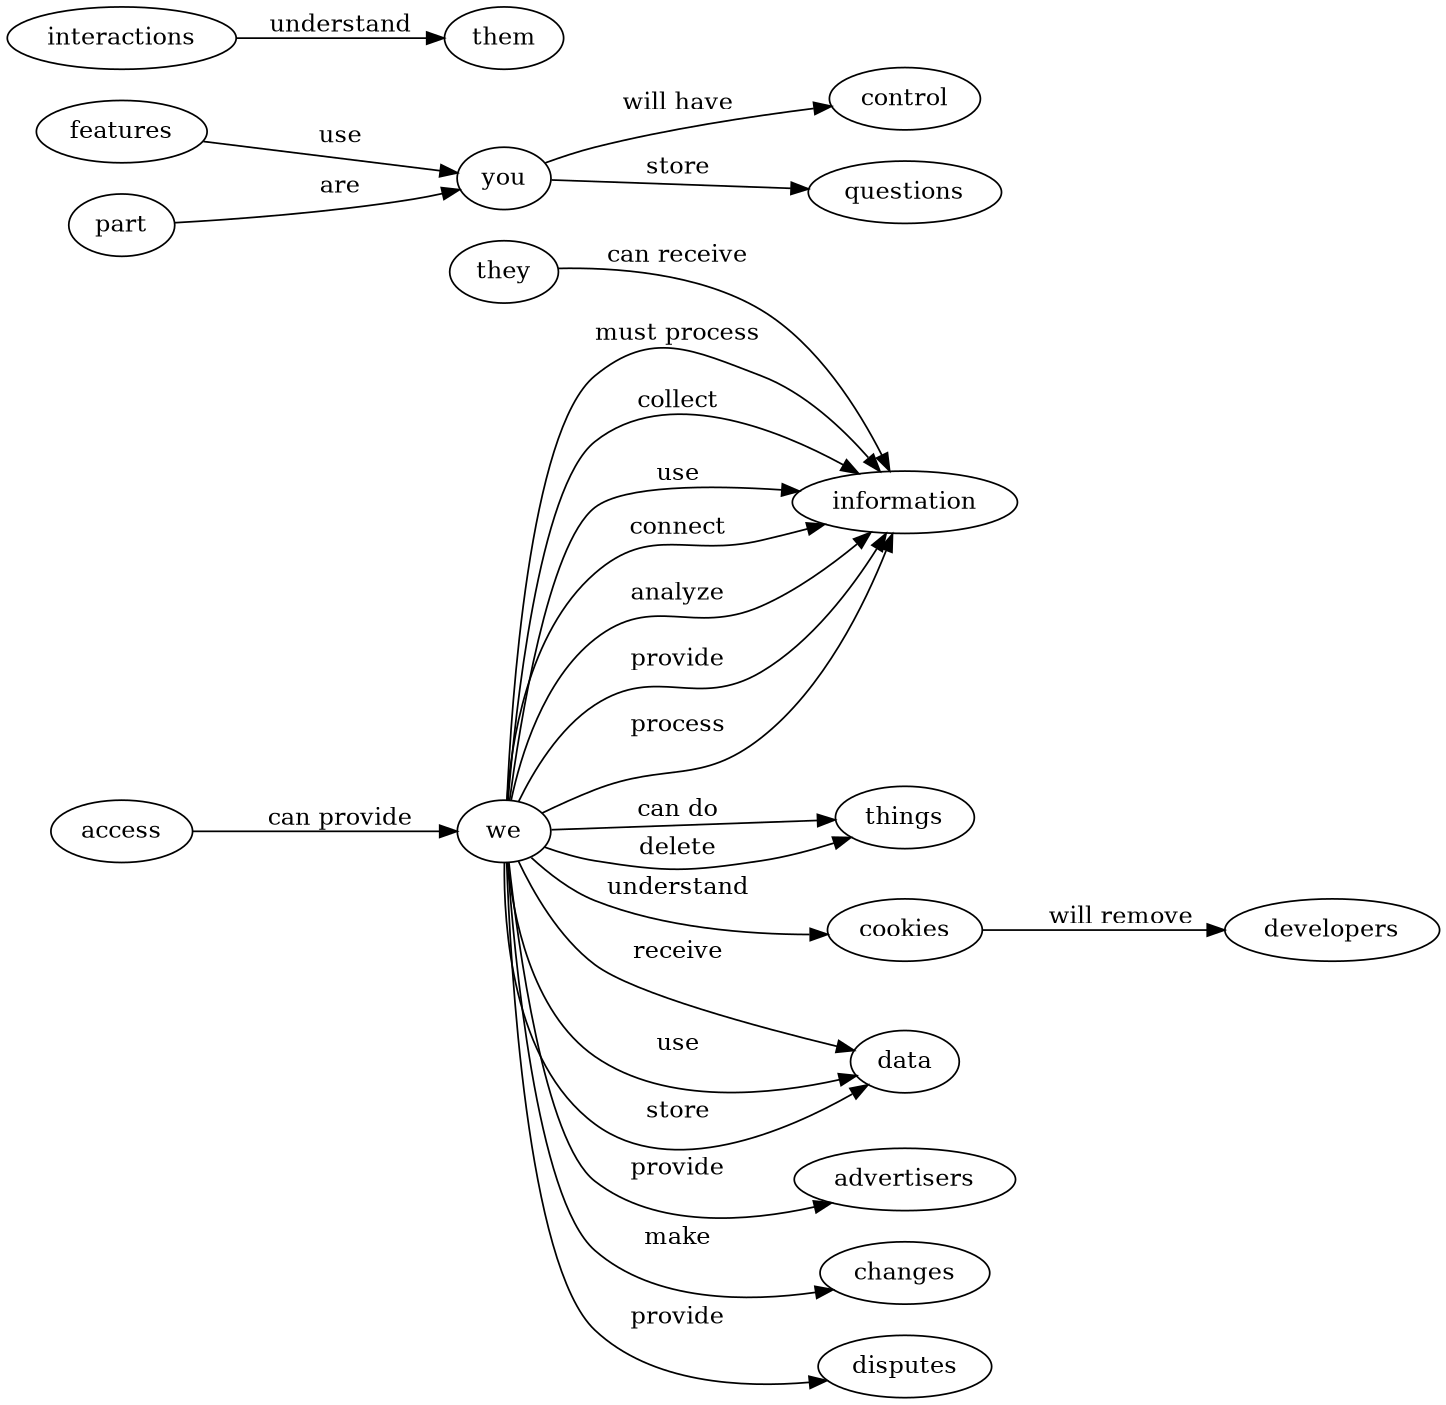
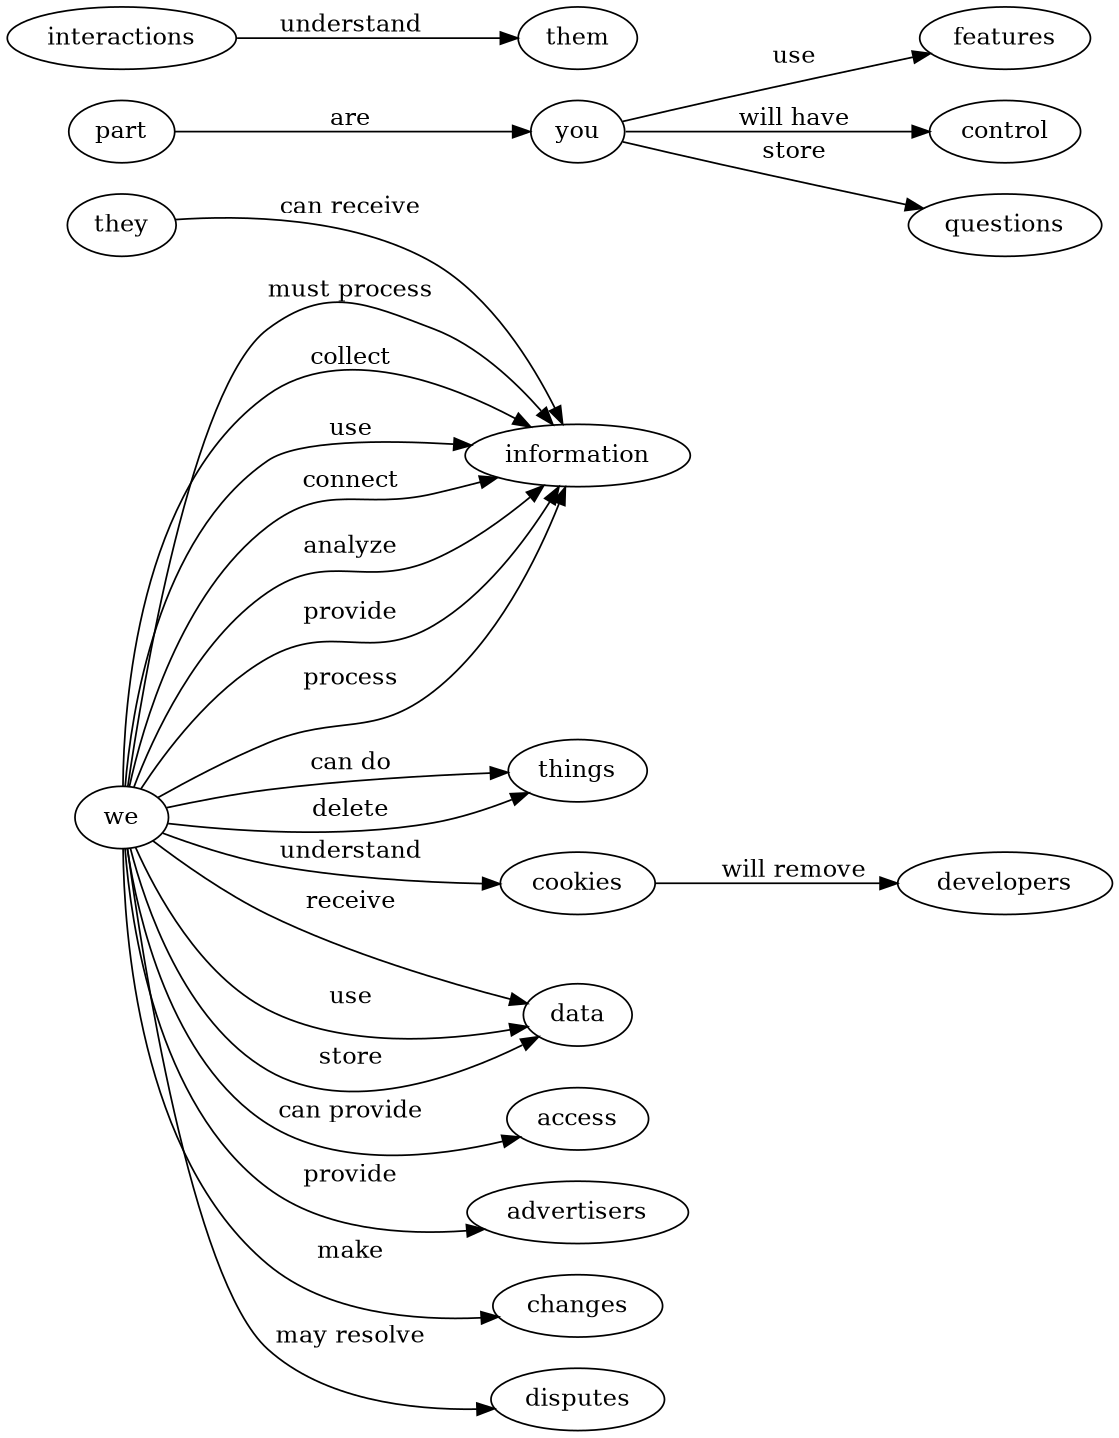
edge "features" -> "you": reversed
edge "access" -> "we": reversed
edge "we" -> "disputes": label "provide" -> "may resolve"
